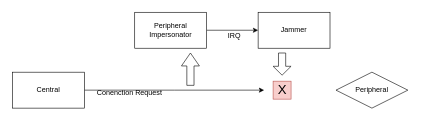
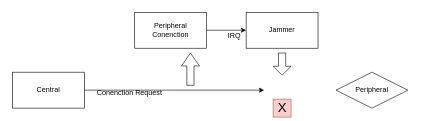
node "Peripheral Impersonator": label "Peripheral Impersonator" -> "Peripheral Conenction"
node "Jammer": moved (294, 30) -> (282, 30)
node "X": moved (282, 90) -> (282, 108)
